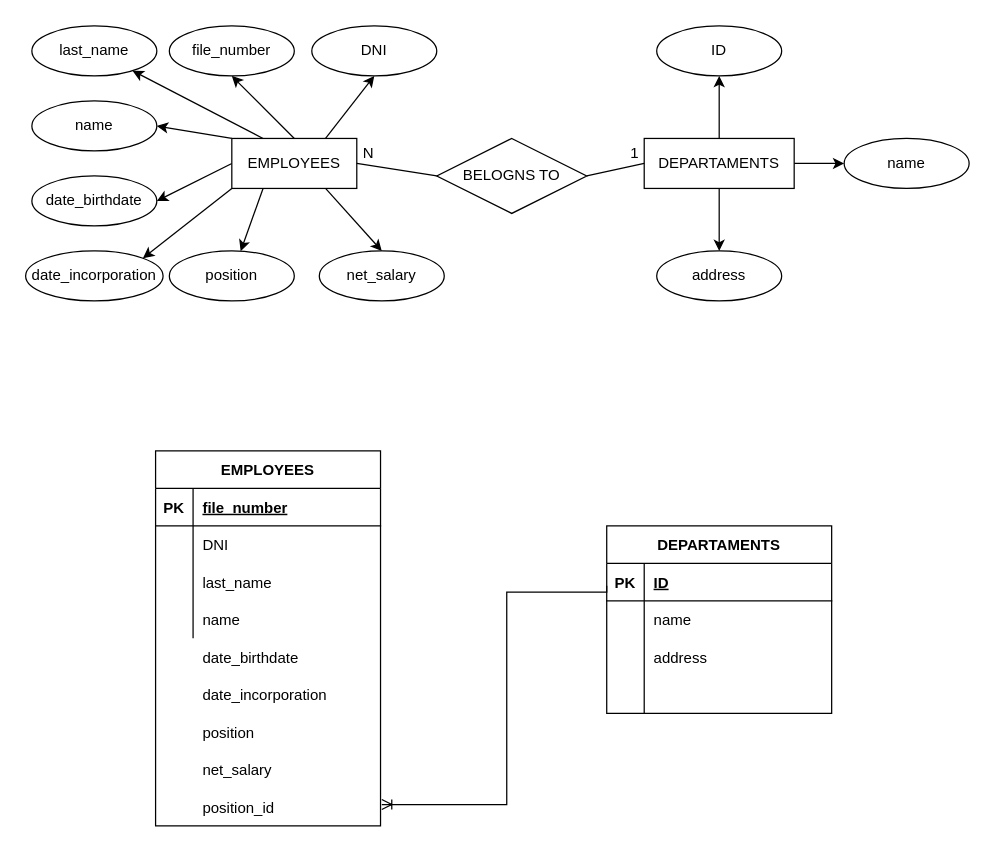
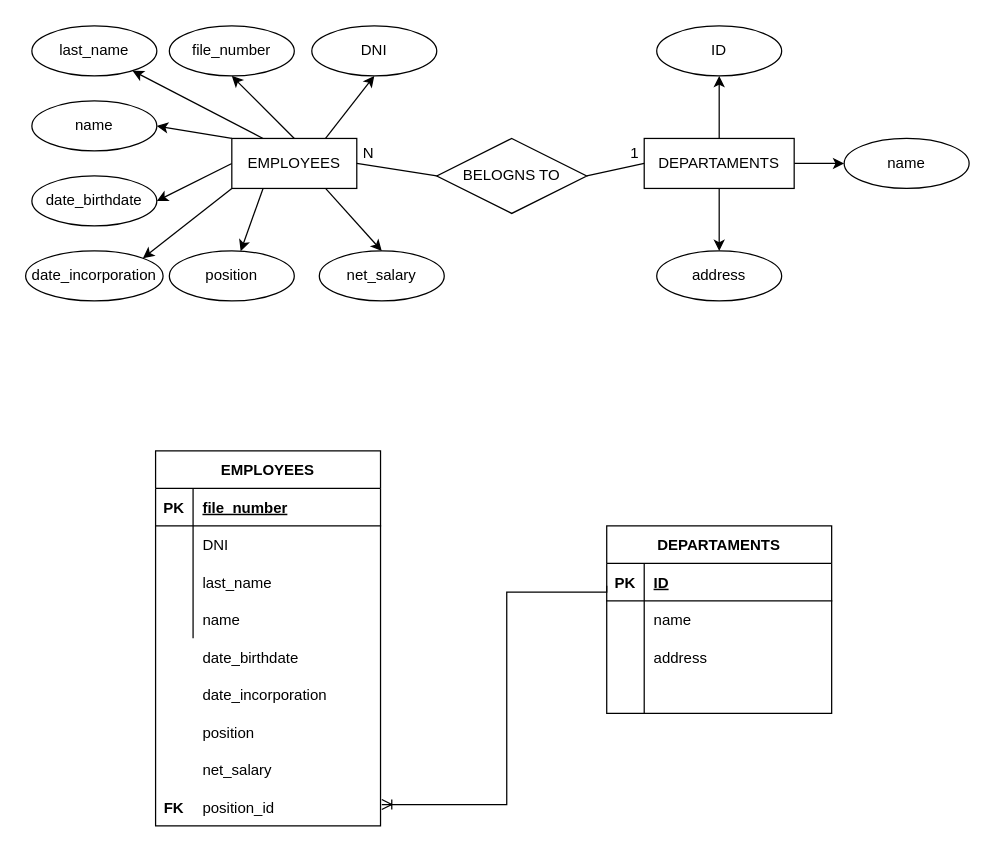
node "FK": added
